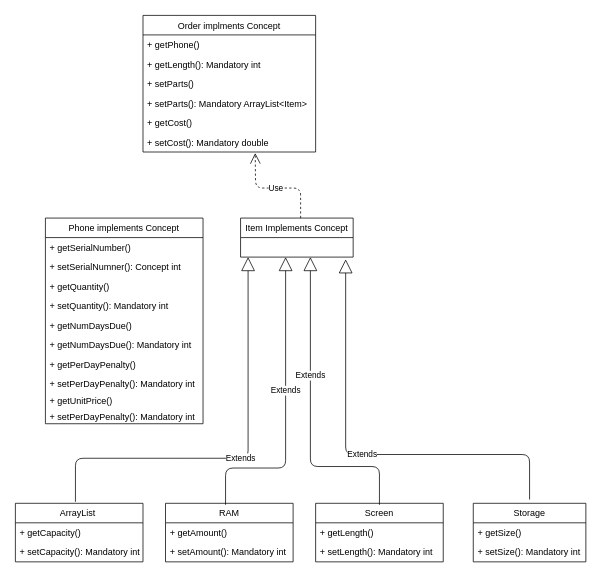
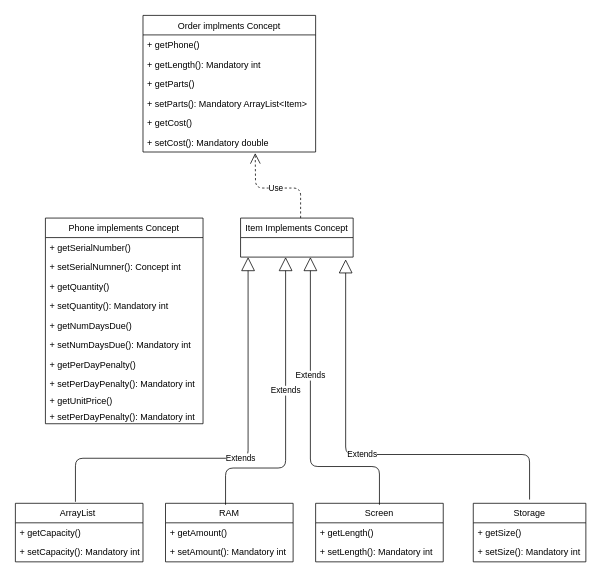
node "+ setParts()": label "+ setParts()" -> "+ getParts()"
node "+ getNumDaysDue(): Mandatory int": label "+ getNumDaysDue(): Mandatory int" -> "+ setNumDaysDue(): Mandatory int"
